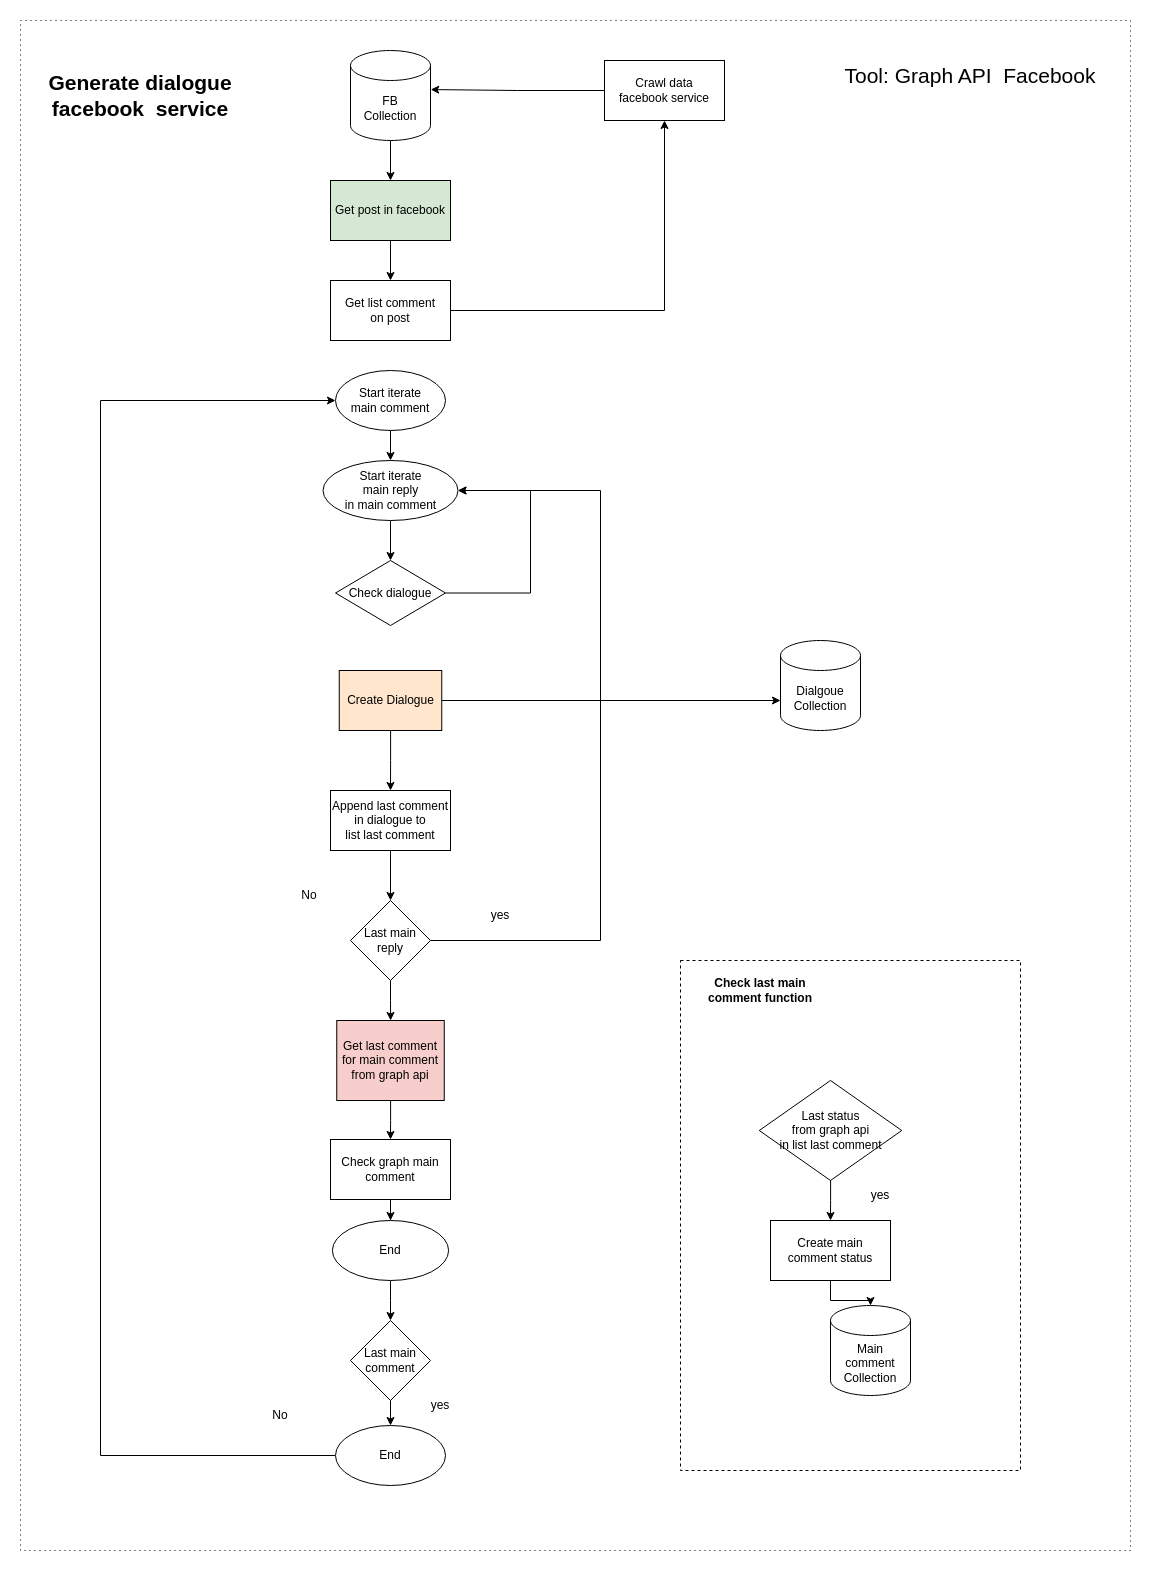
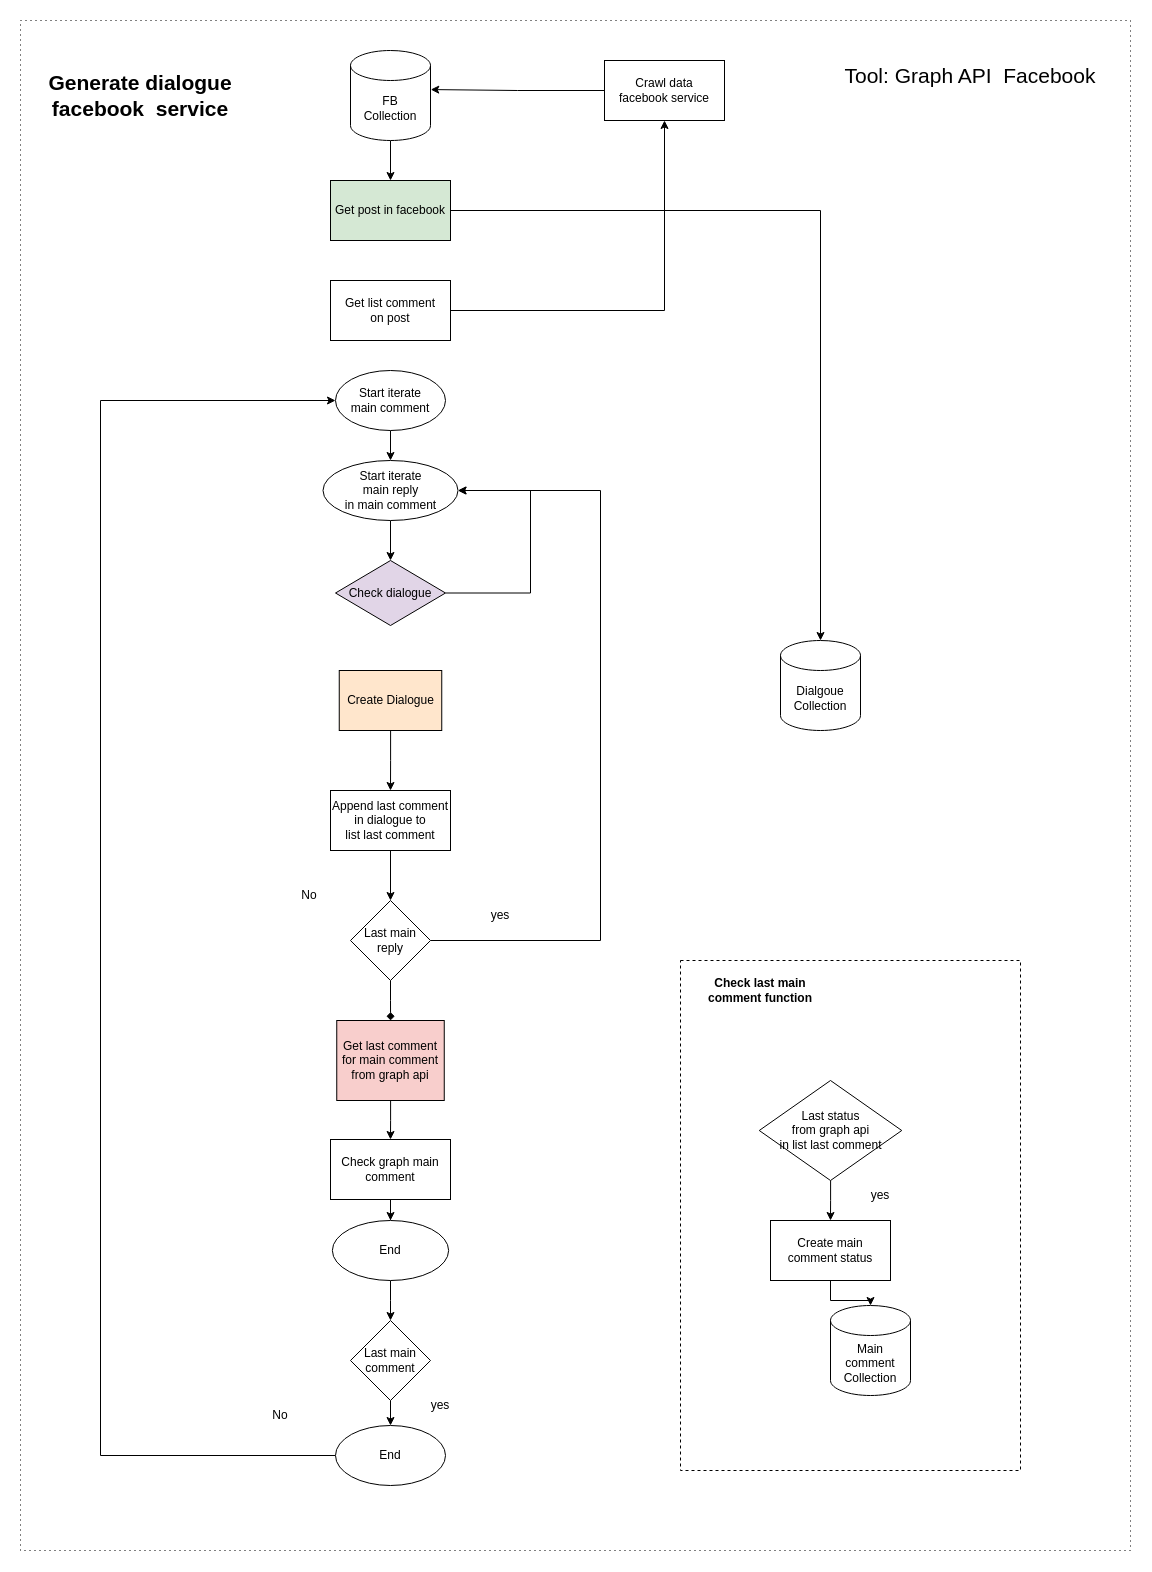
edge "Get post in facebook" -> "Get list comment on post": now "Get post in facebook" -> "Dialgoue Collection"
node "Check dialogue": fillcolor #ffffff -> #e1d5e7
edge "Create Dialogue" -> "Dialgoue Collection": removed
edge "Last main reply" -> "Get last comment for main comment from graph api": arrowhead classic -> diamond
